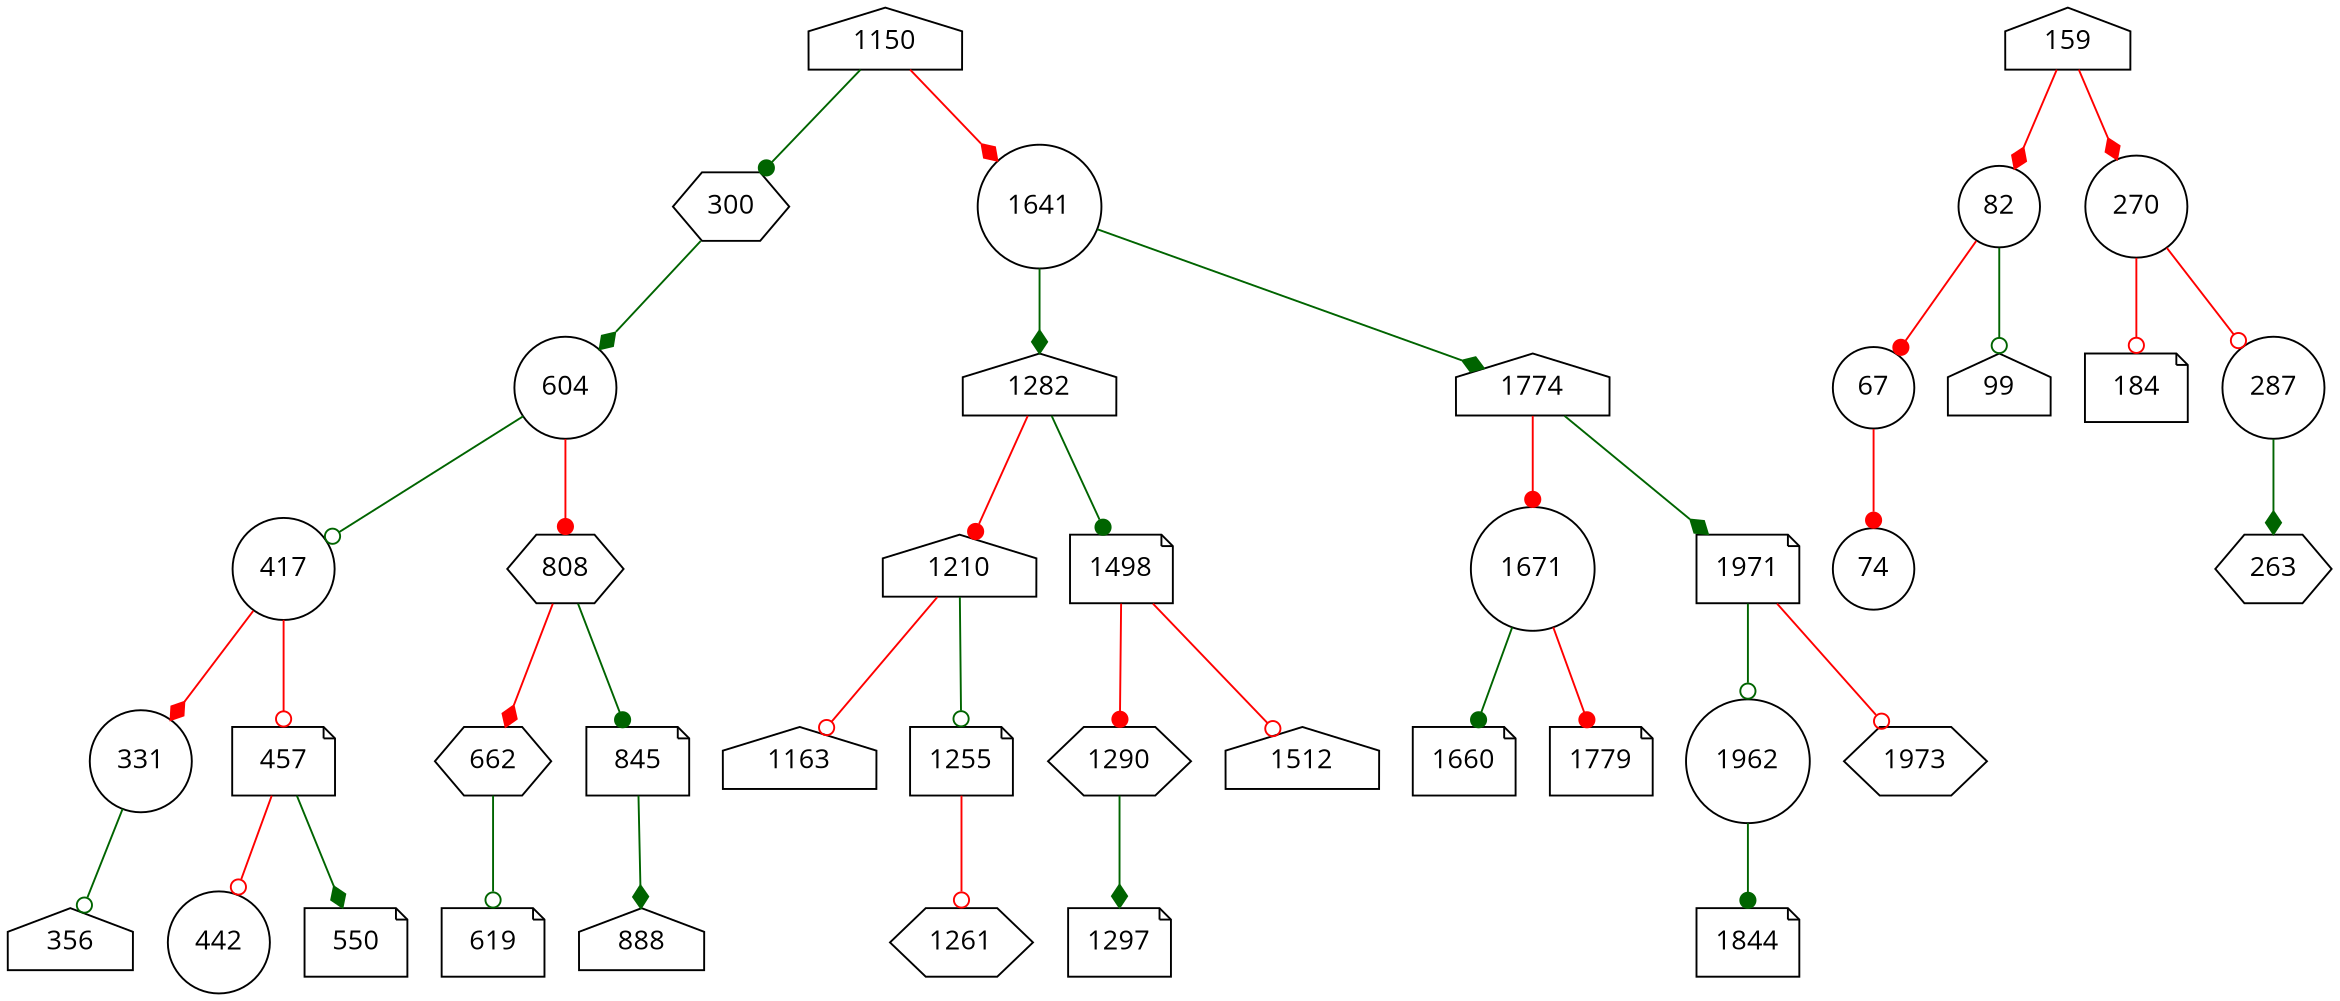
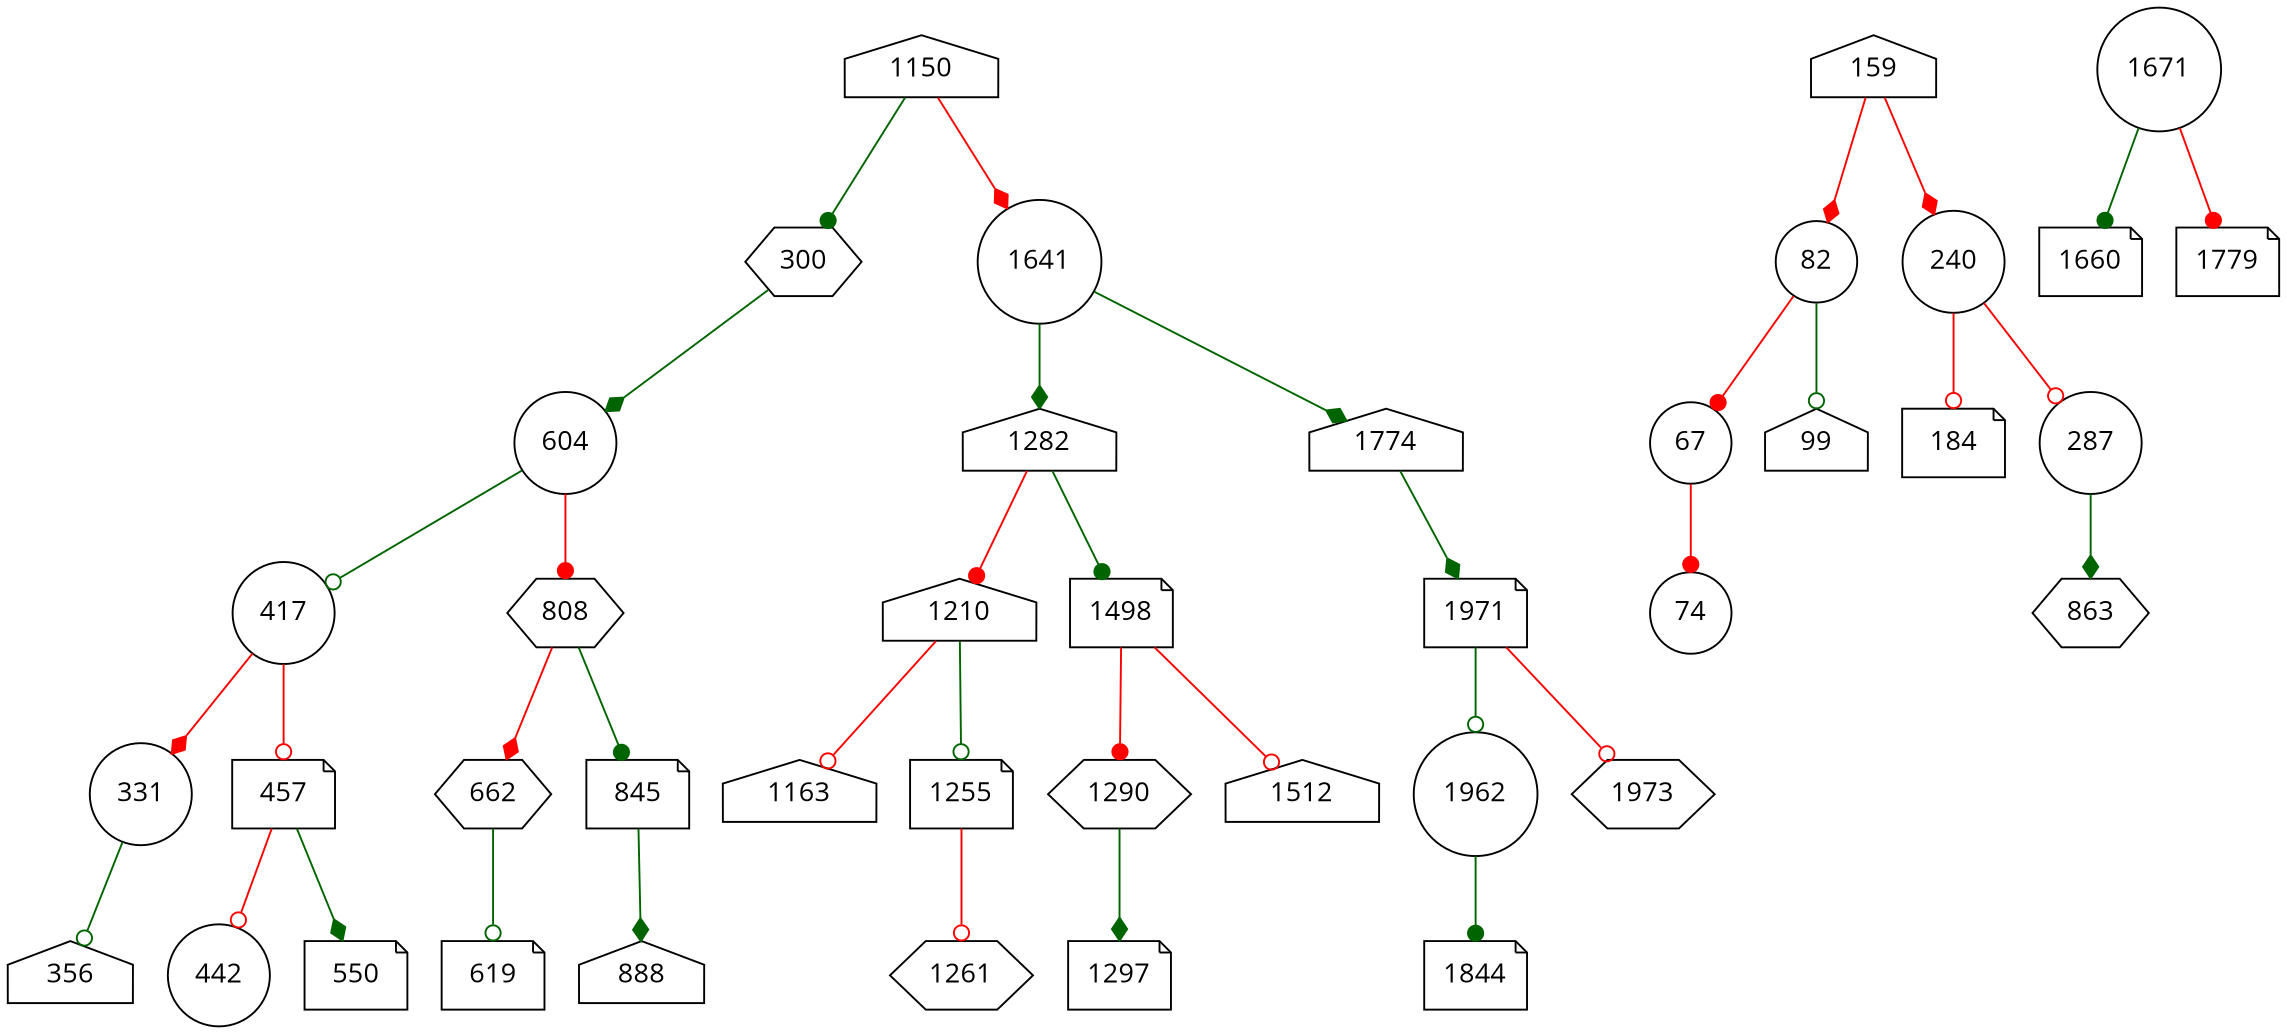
node "270": label "270" -> "240"
edge "1774" -> "1671": removed
node "263": label "263" -> "863"
